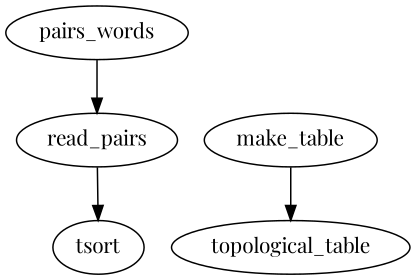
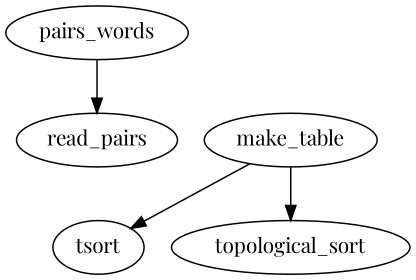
edge "read_pairs" -> "tsort": now "make_table" -> "tsort"
node "topological_table": label "topological_table" -> "topological_sort"
